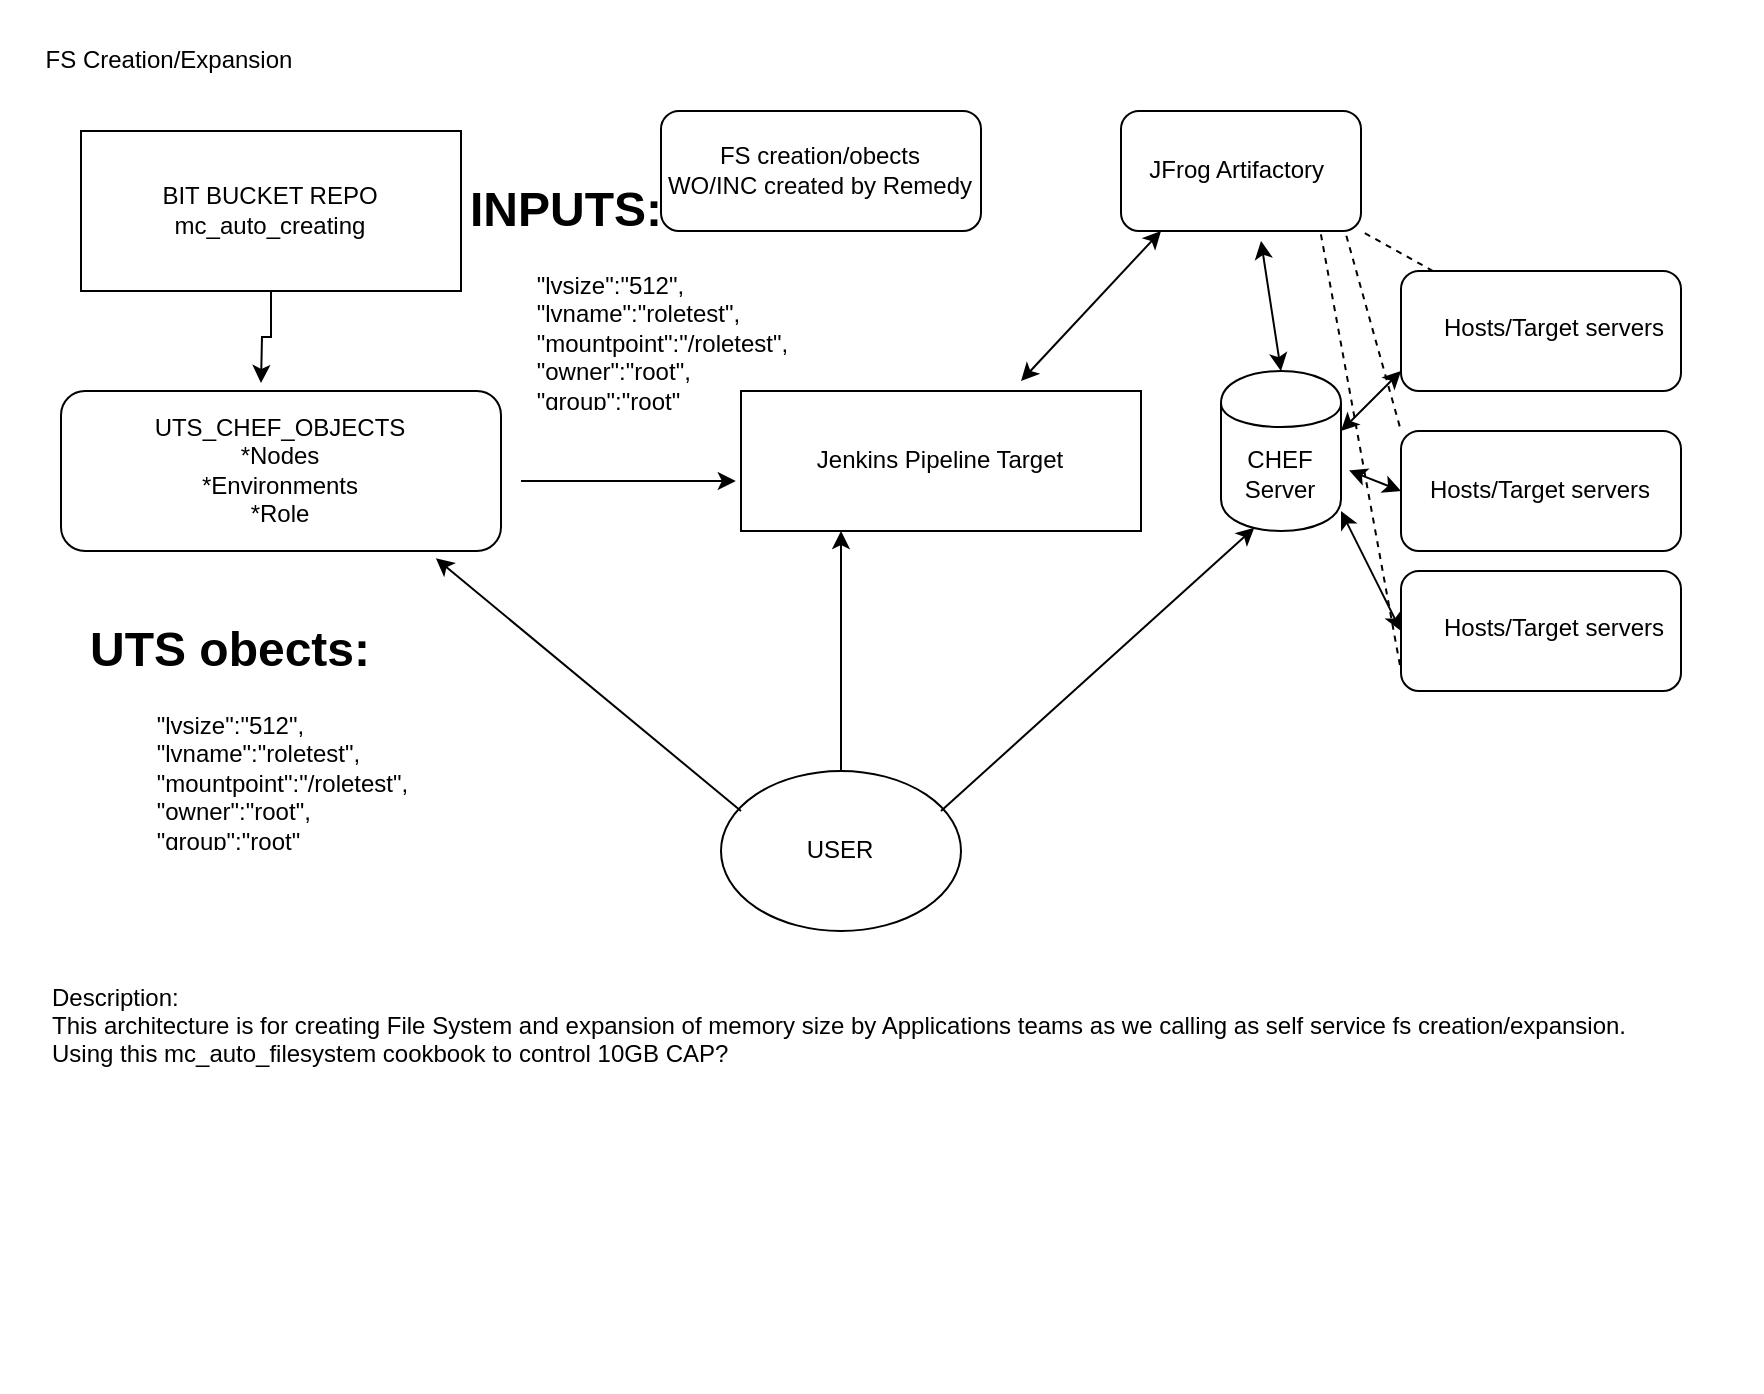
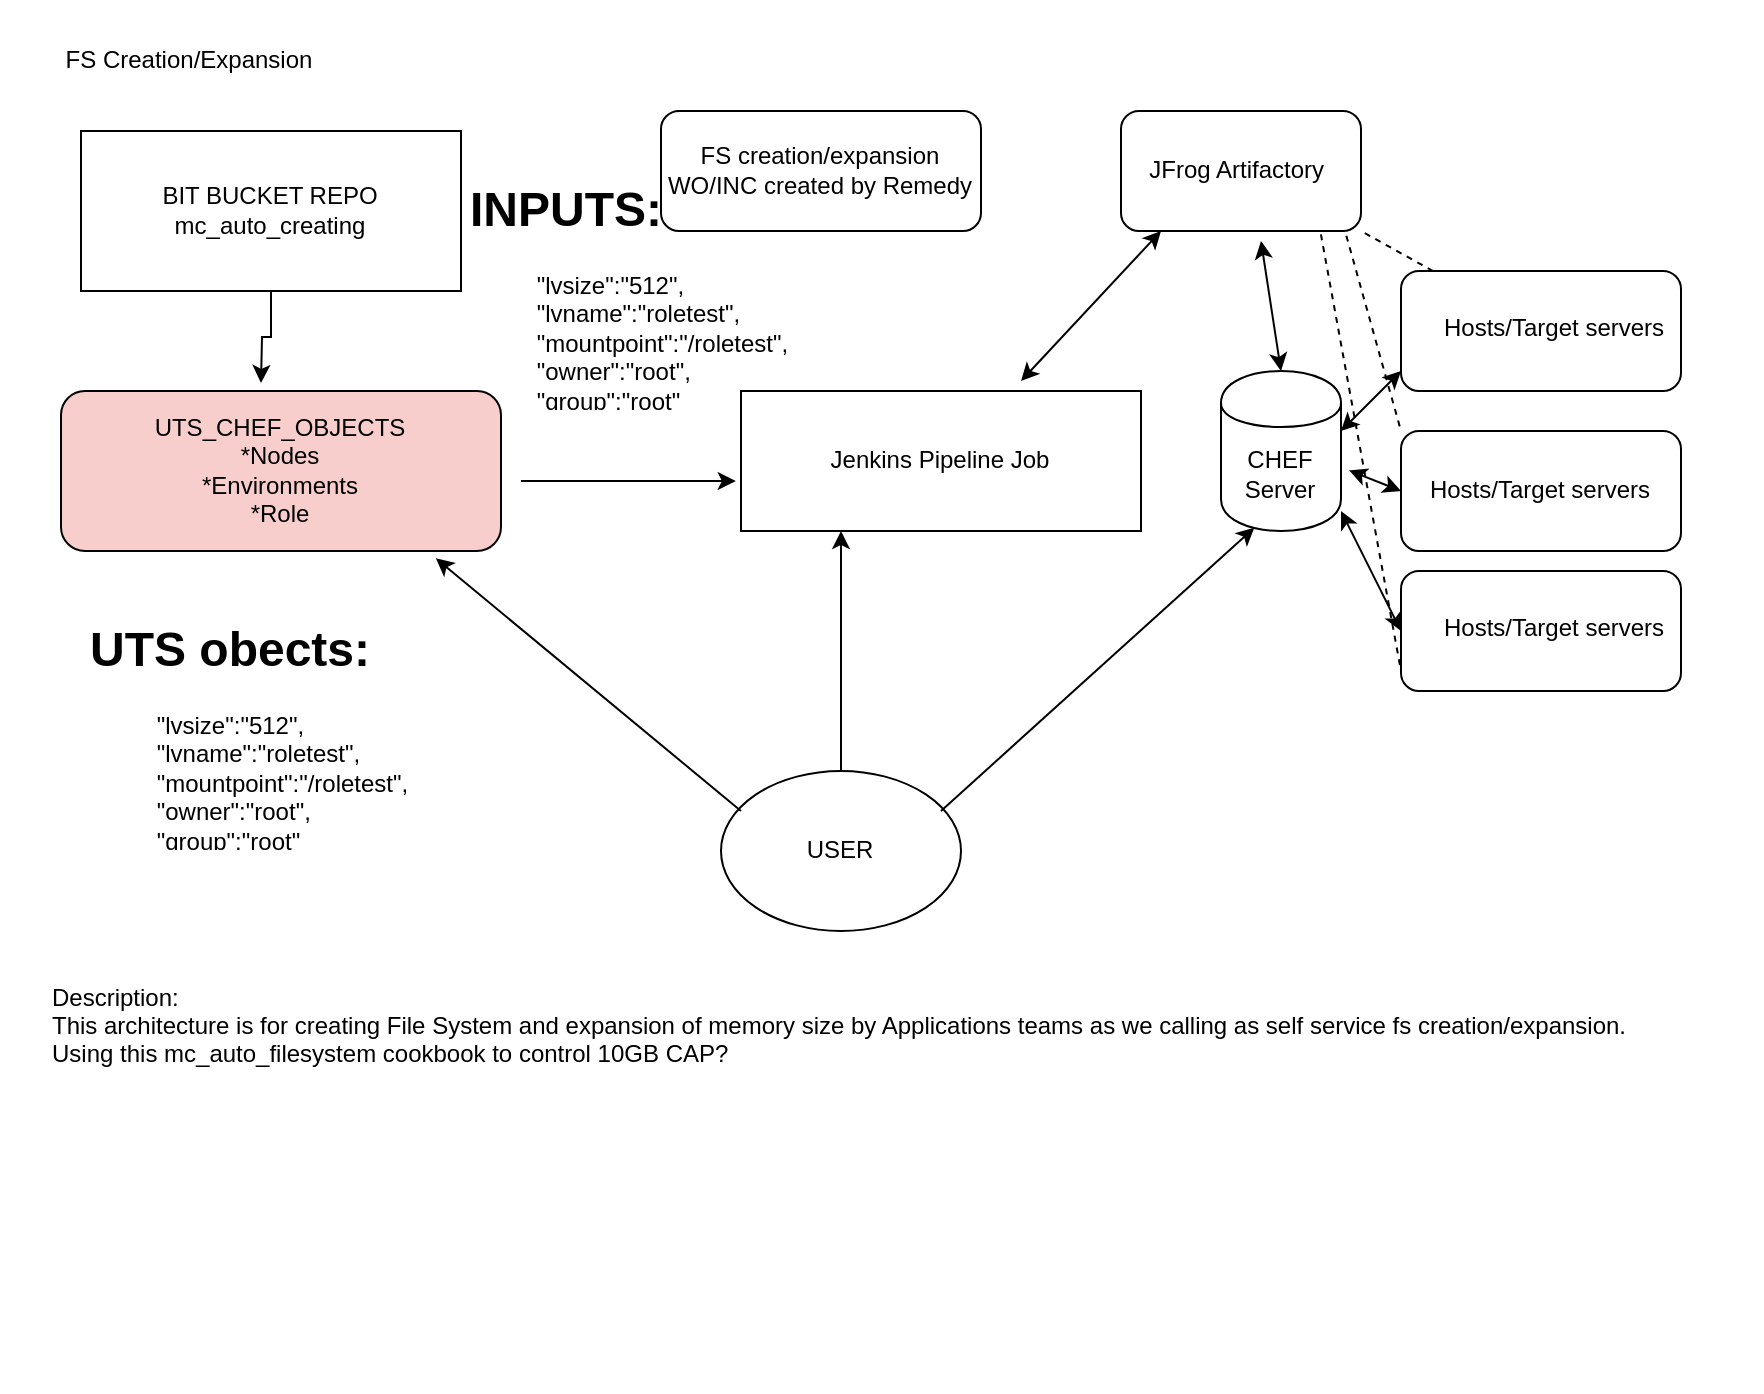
node "FS Creation/Expansion": moved (169, 61) -> (189, 61)
node "FS creation/obects WO/INC created by Remedy": label "FS creation/obects WO/INC created by Remedy" -> "FS creation/expansion WO/INC created by Remedy"
node "Jenkins Pipeline Target": label "Jenkins Pipeline Target" -> "Jenkins Pipeline Job"
node "UTS_CHEF_OBJECTS *Nodes *Environments *Role": fillcolor #ffffff -> #f8cecc
